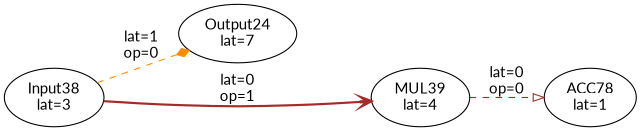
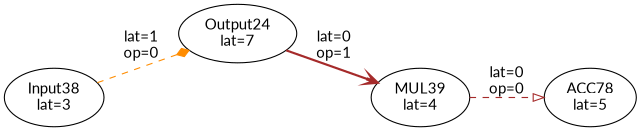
node "ACC78 lat=1": label "ACC78 lat=1" -> "ACC78 lat=5"
edge "Input38 lat=3" -> "MUL39 lat=4": now "Output24 lat=7" -> "MUL39 lat=4"
